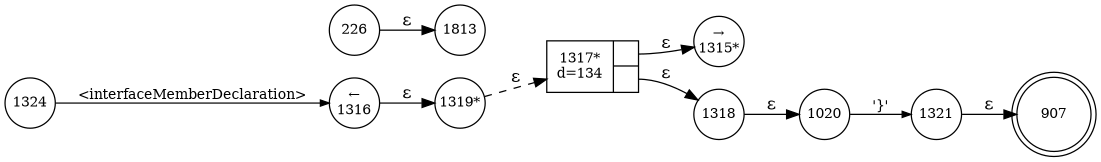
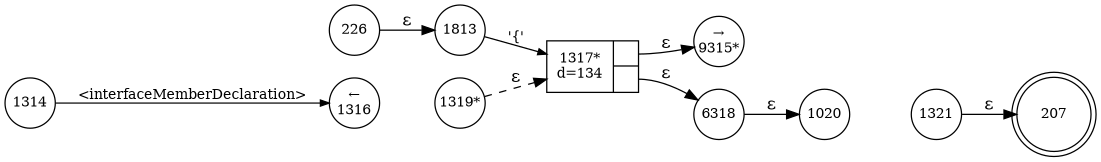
node "→ 1315*": label "→ 1315*" -> "→ 9315*"
edge "1813" -> "1317*": added, label "'{'"
node "1324": label "1324" -> "1314"
edge "← 1316" -> "1319*": removed, label "ε"
node "1318": label "1318" -> "6318"
edge "1020" -> "1321": removed, label "'}'"
node "907": label "907" -> "207"
